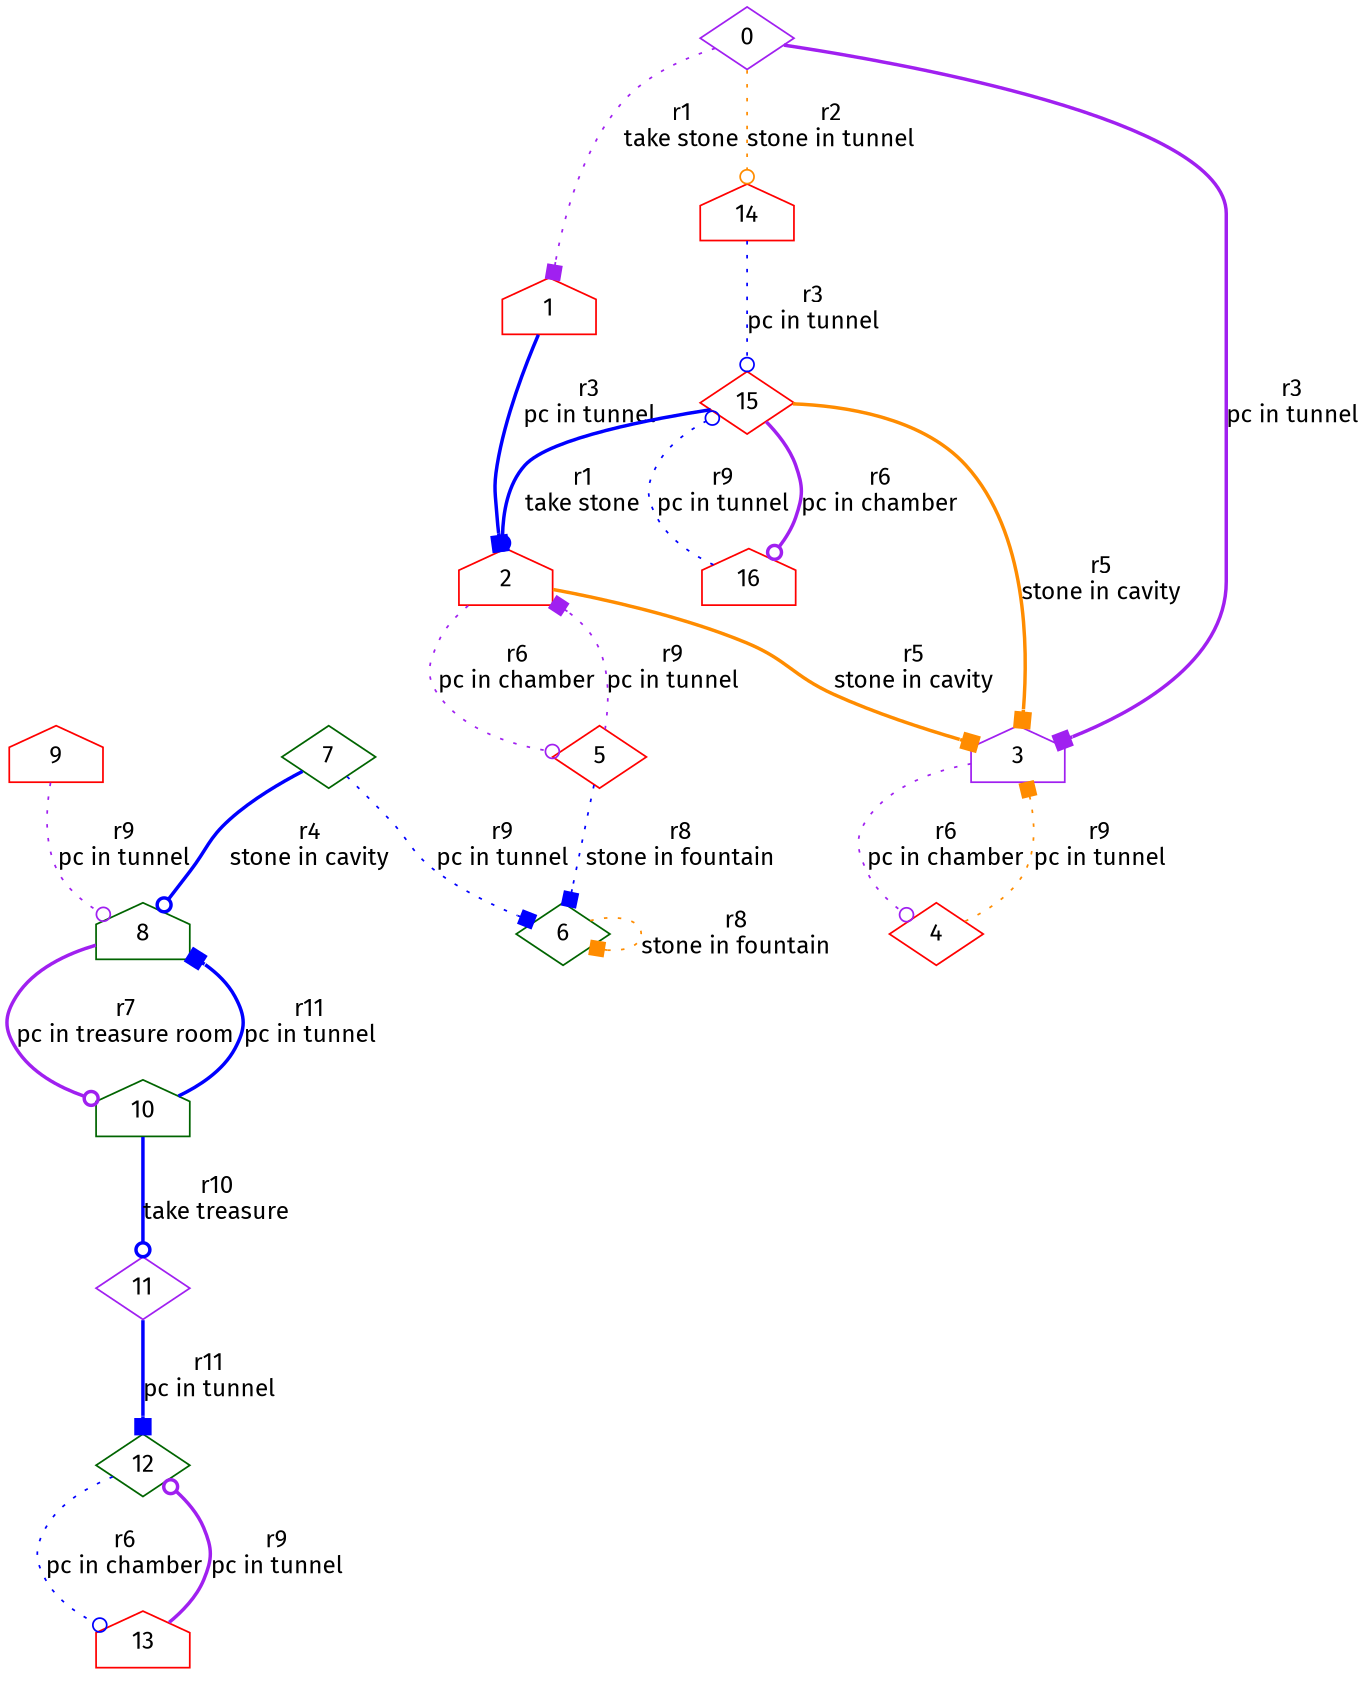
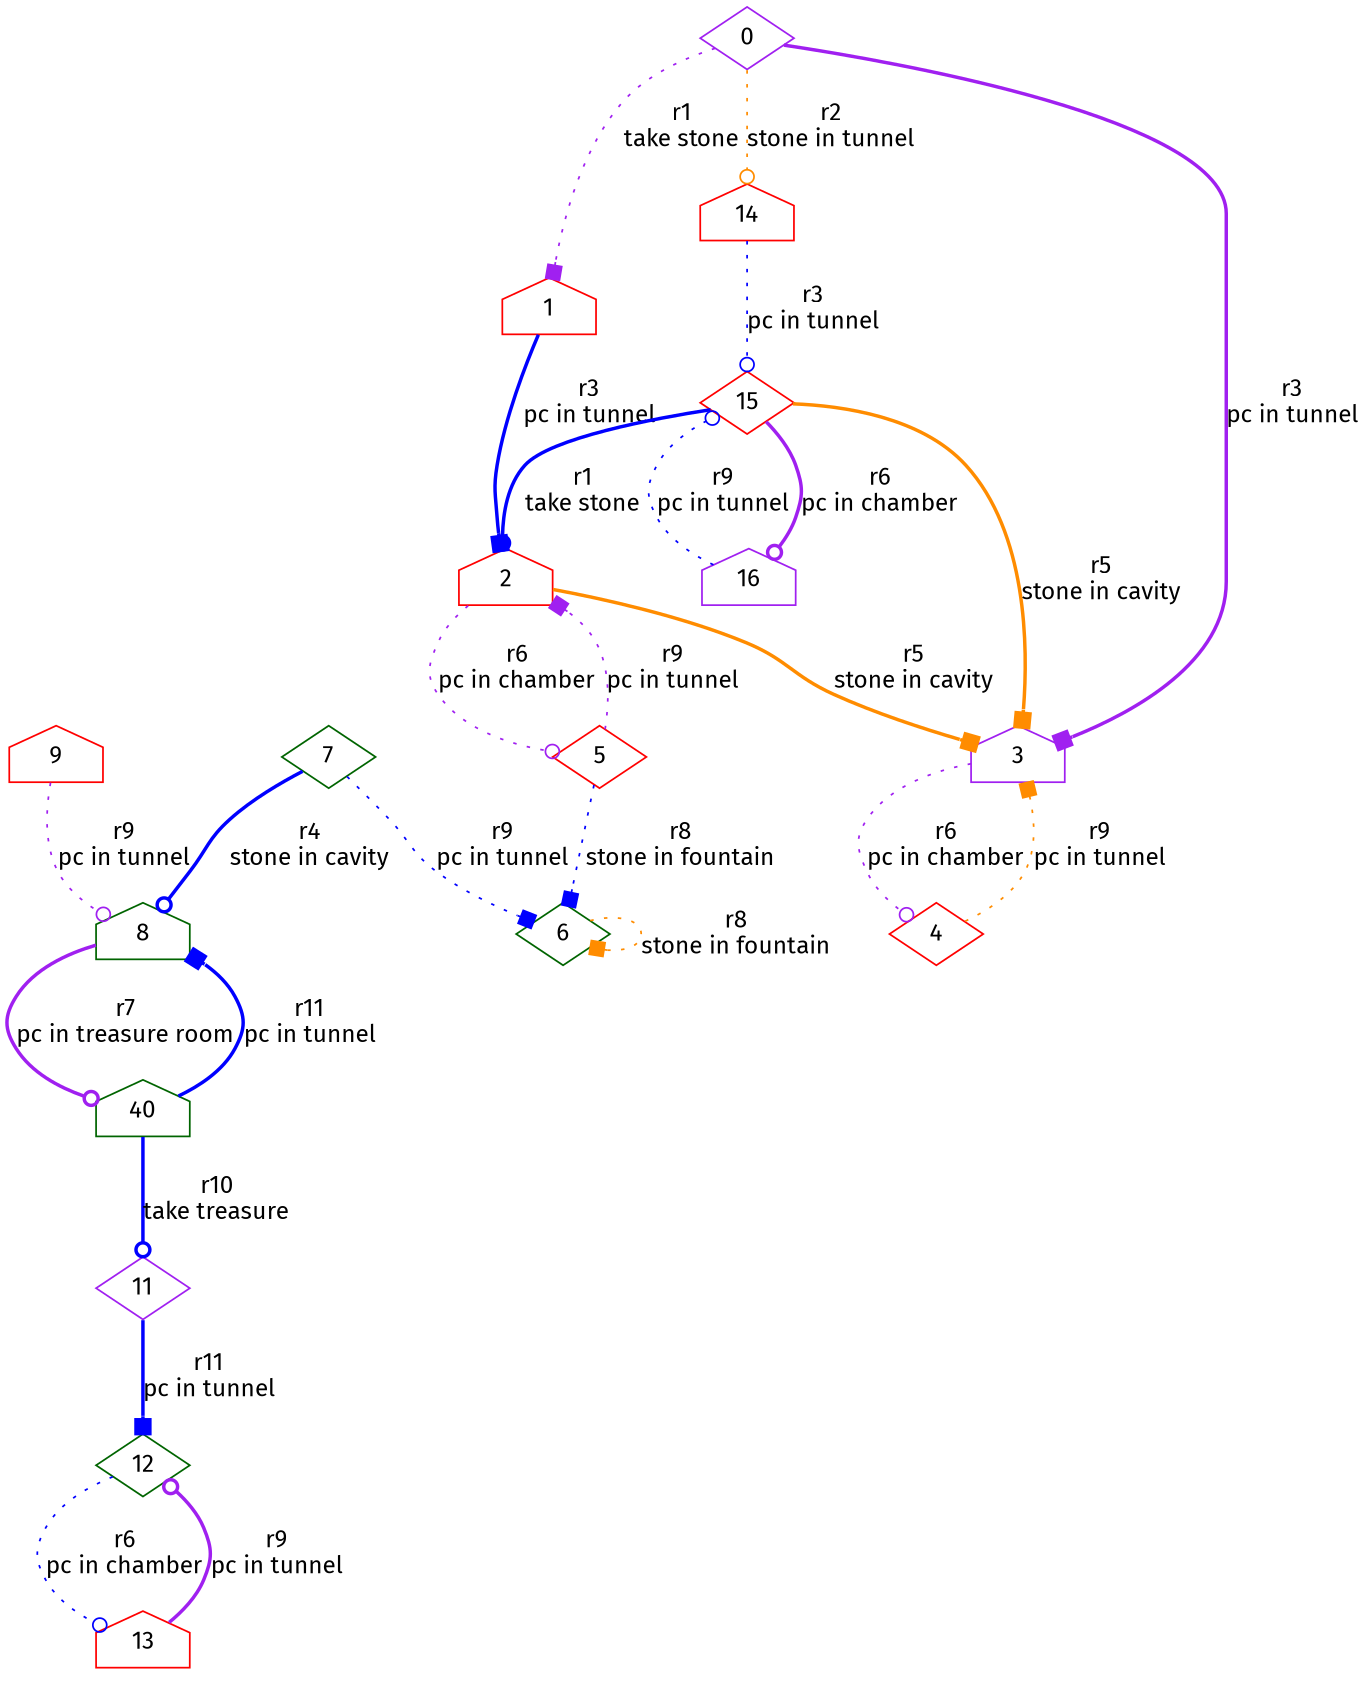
node "16": color red -> purple
node "10": label "10" -> "40"
